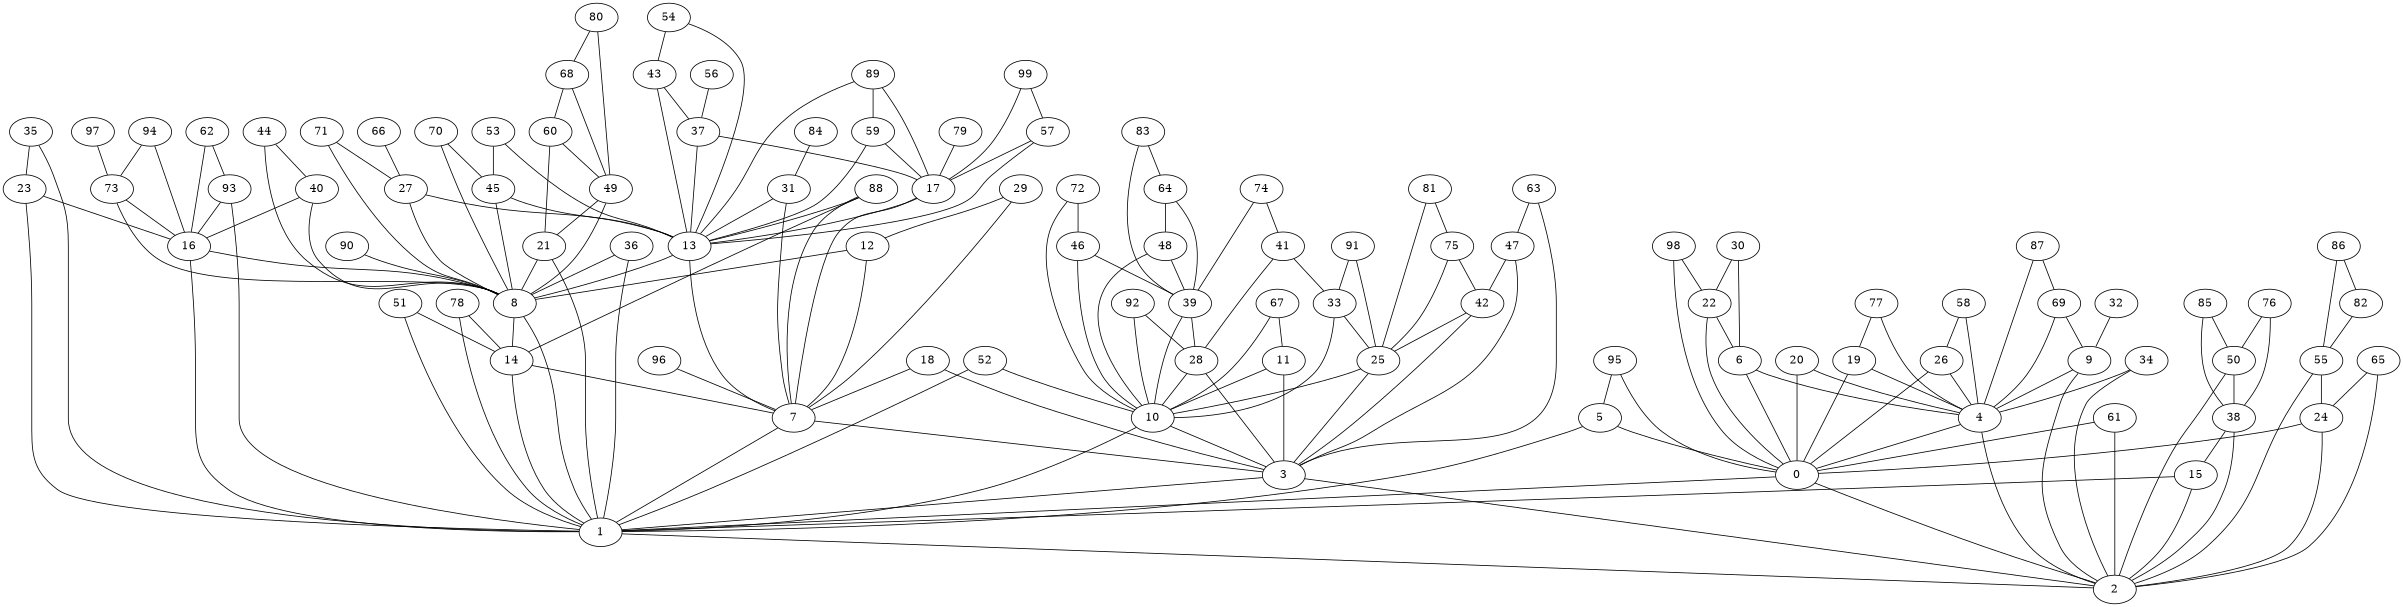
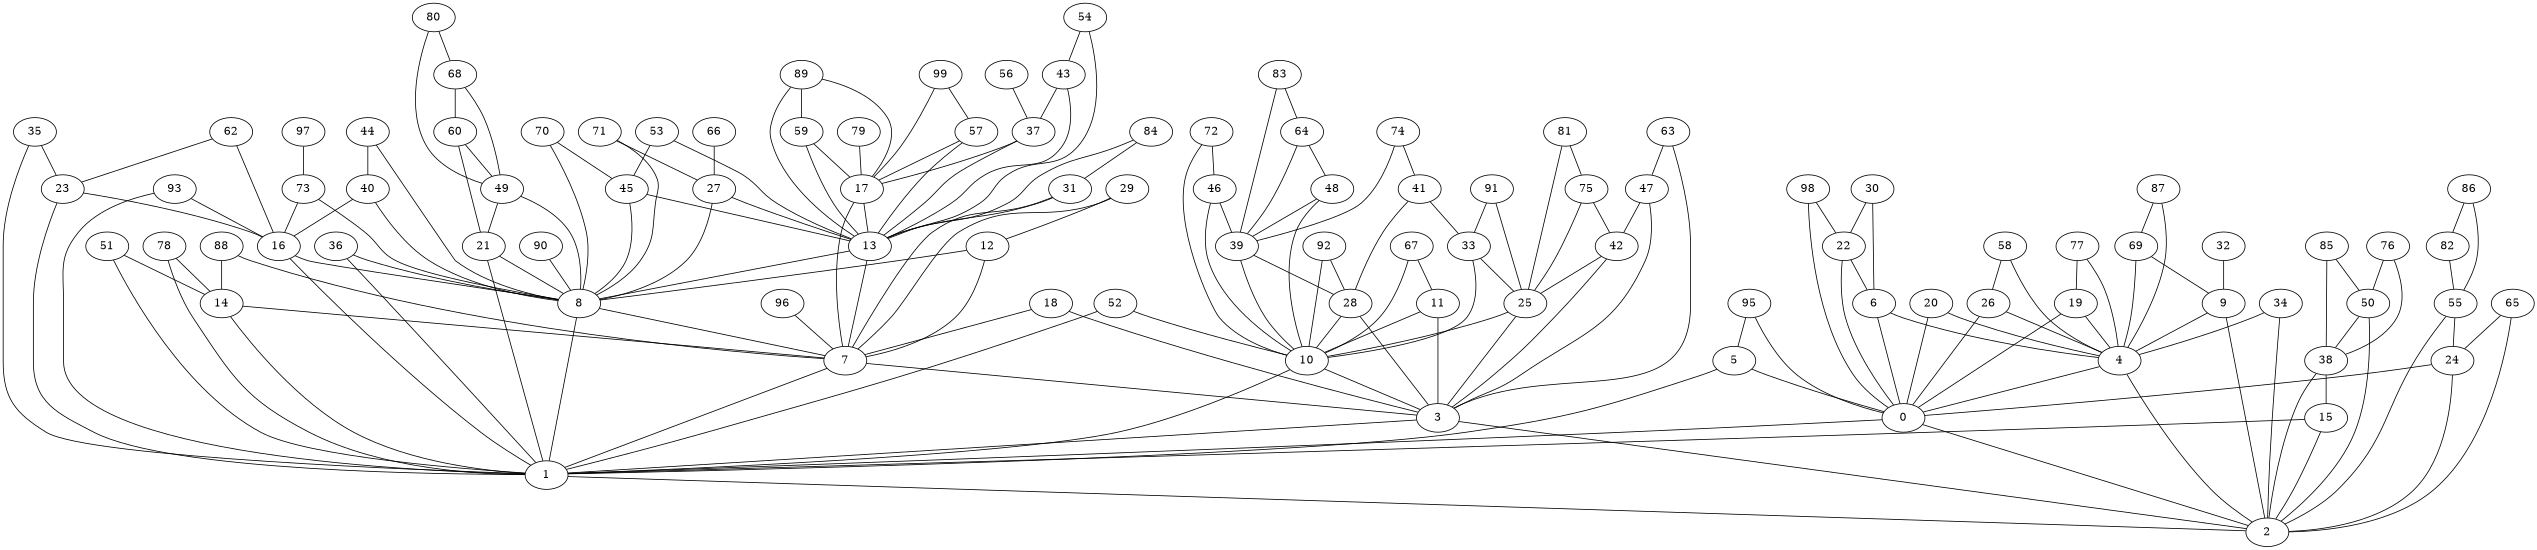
node "94": removed
edge "62" -- "93": now "62" -- "23"
edge "88" -- "13": now "84" -- "13"
edge "8" -- "14": now "8" -- "7"
node "61": removed
